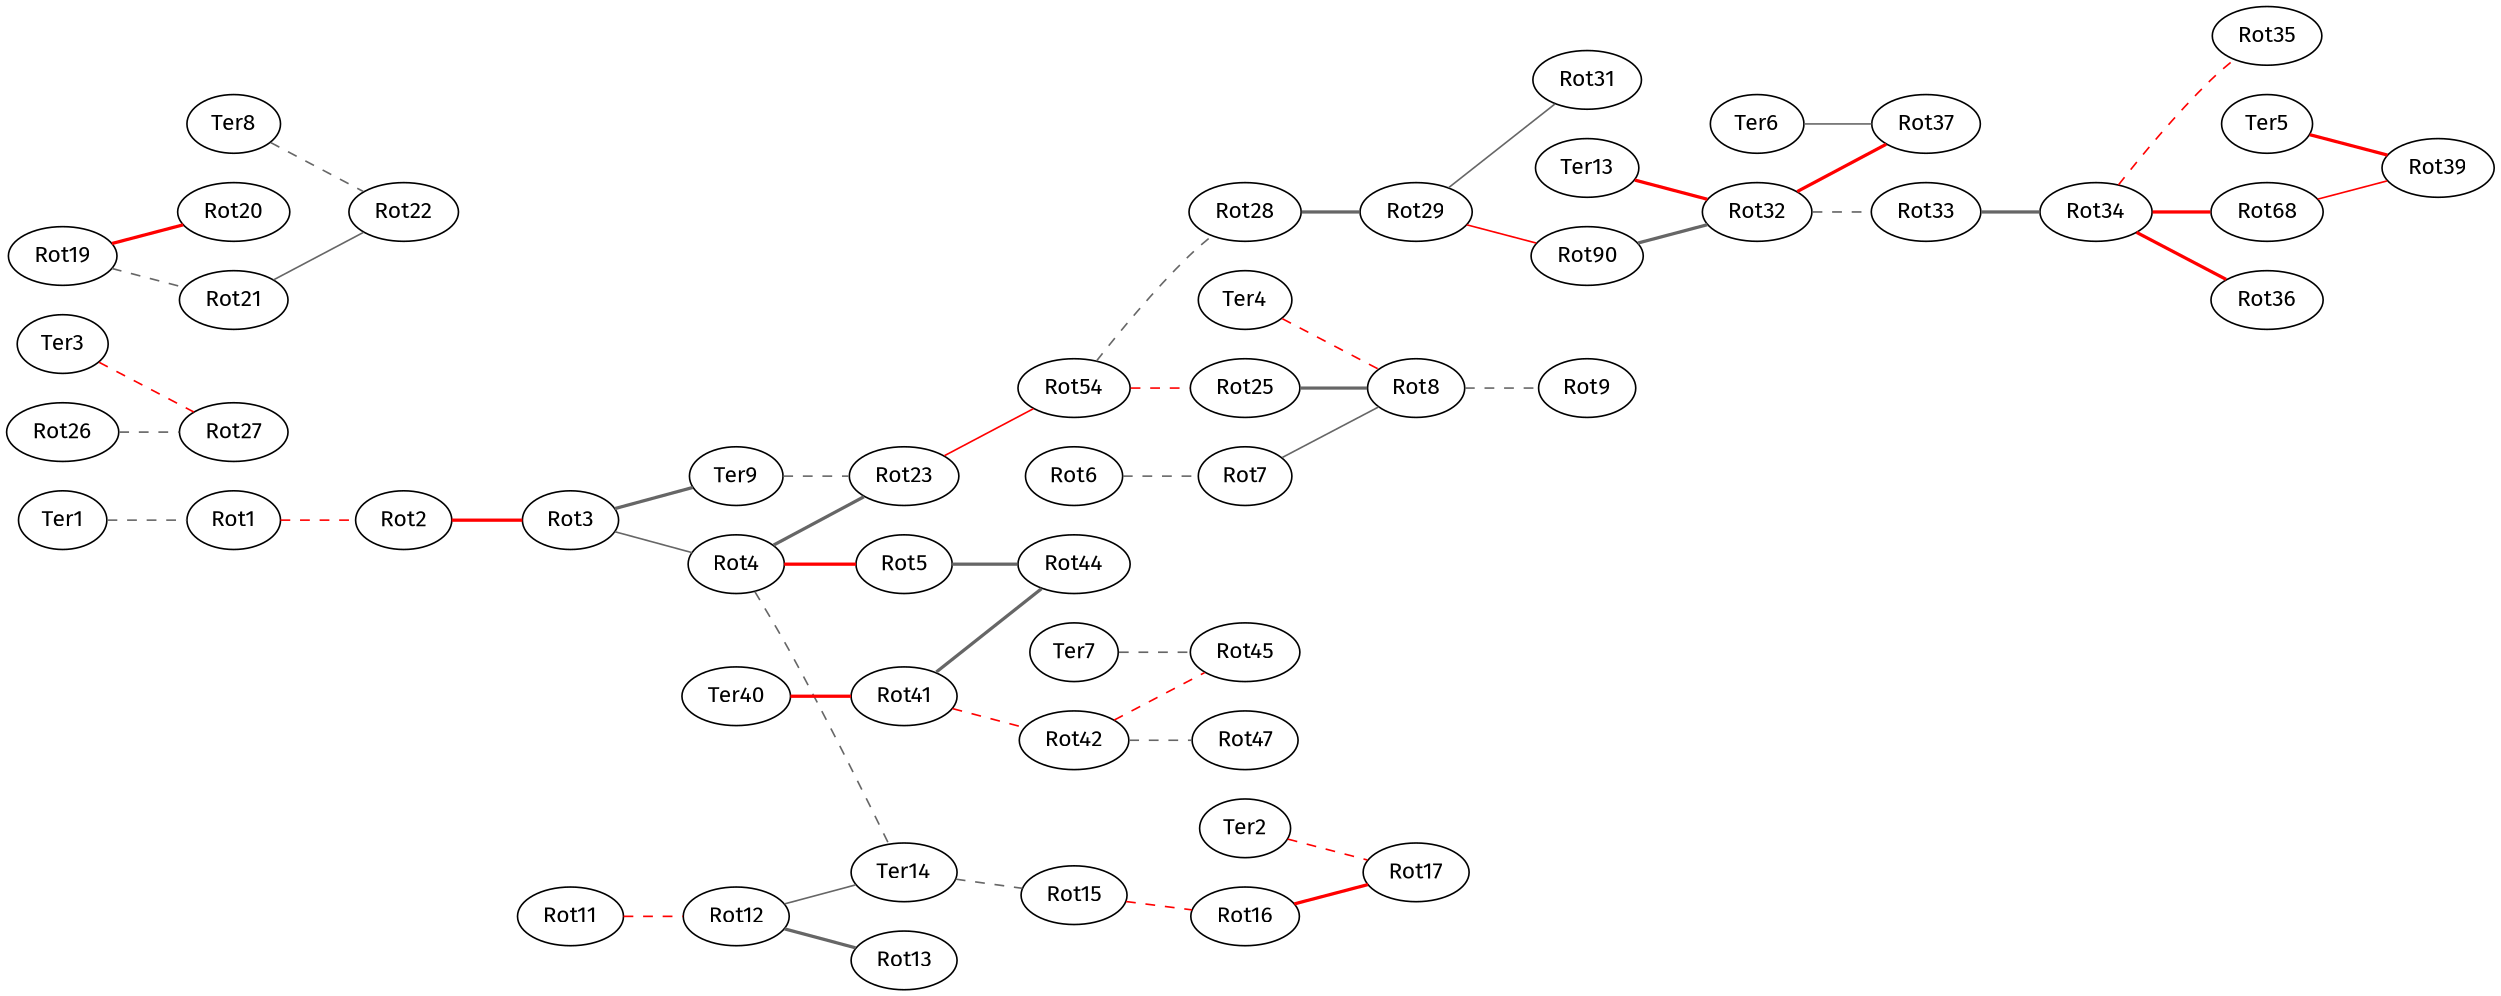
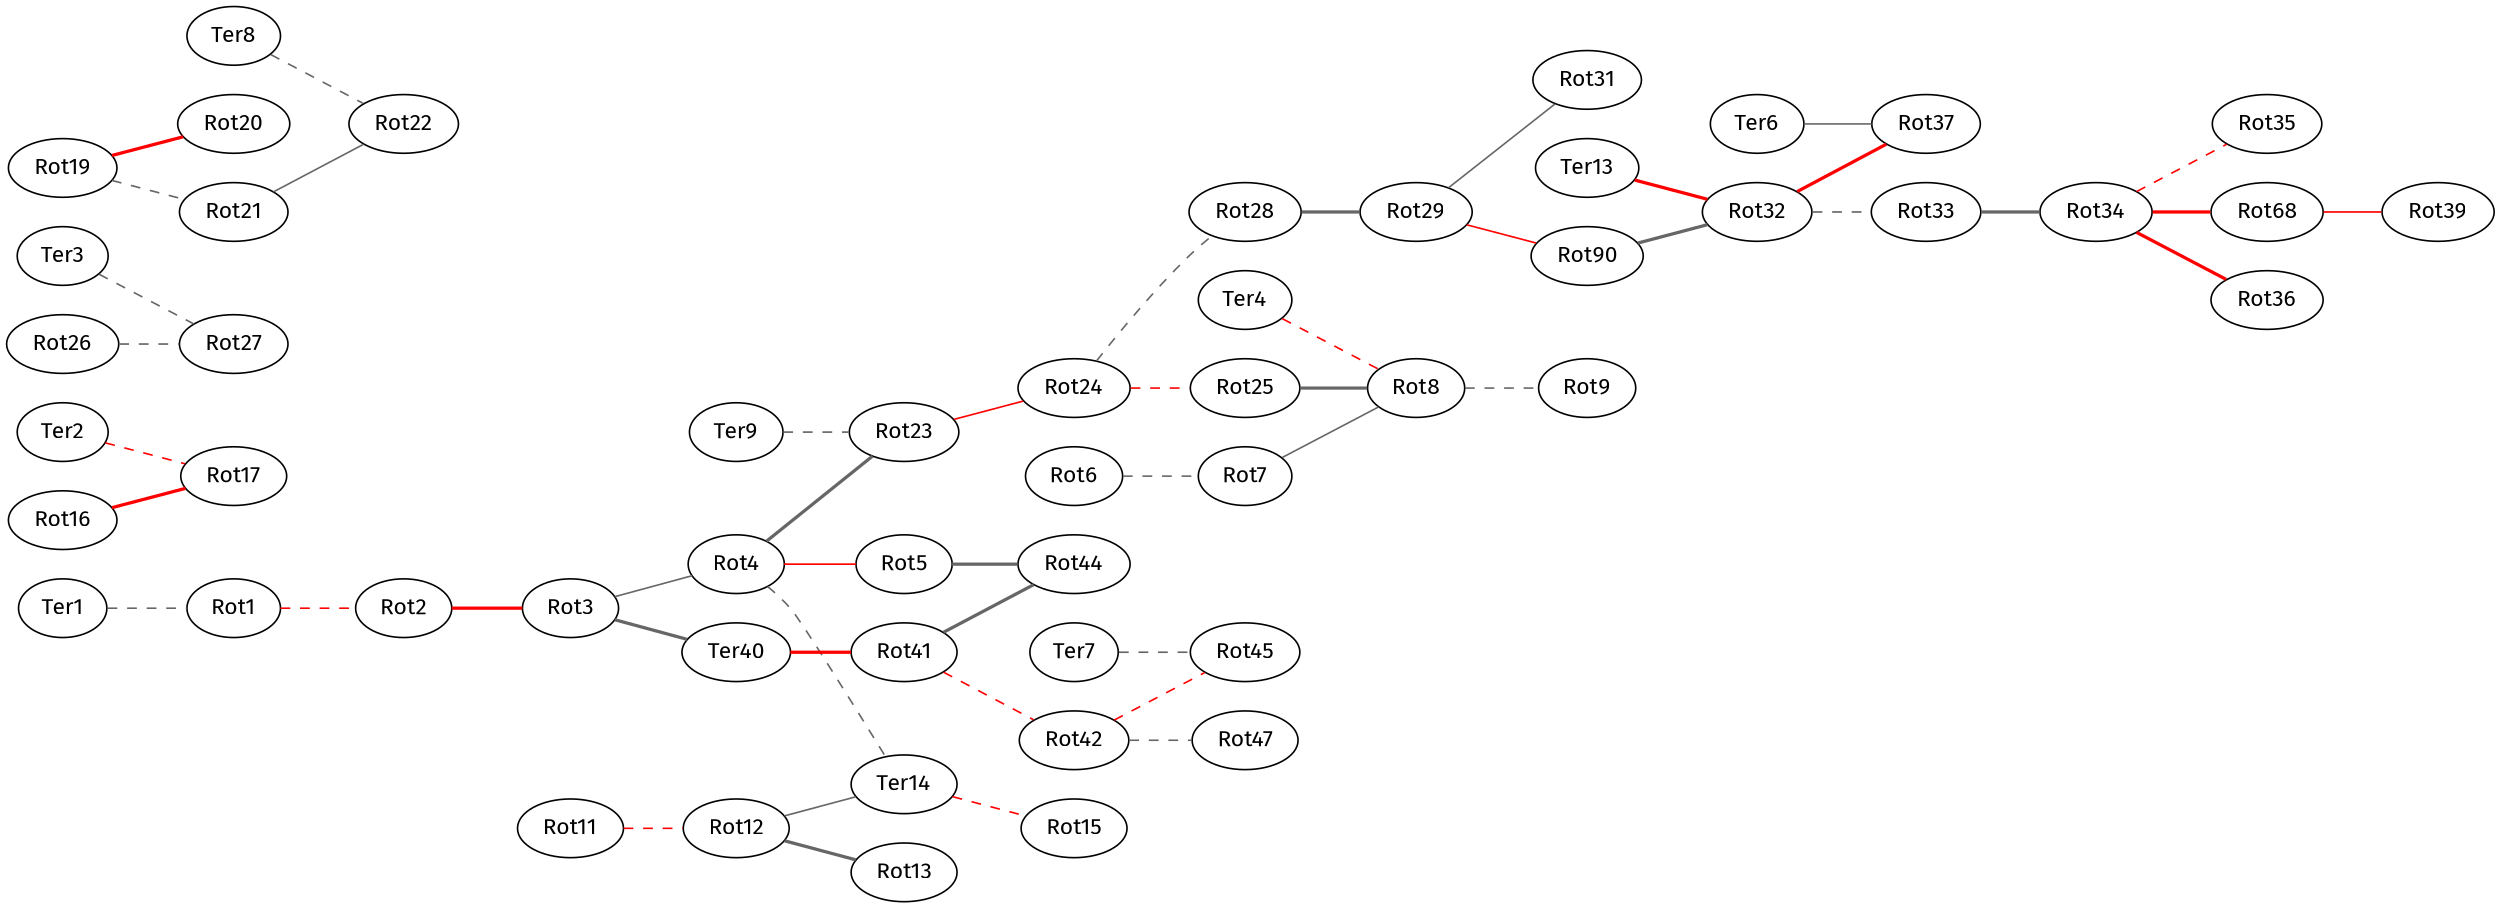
node "Ter5": removed
edge "Ter3" -- "Rot27": color red -> gray40
node "Rot54": label "Rot54" -> "Rot24"
edge "Ter9" -- "Rot3": now "Ter40" -- "Rot3"
edge "Rot4" -- "Rot5": style bold -> solid
edge "Ter14" -- "Rot15": color gray40 -> red
edge "Rot15" -- "Rot16": removed
